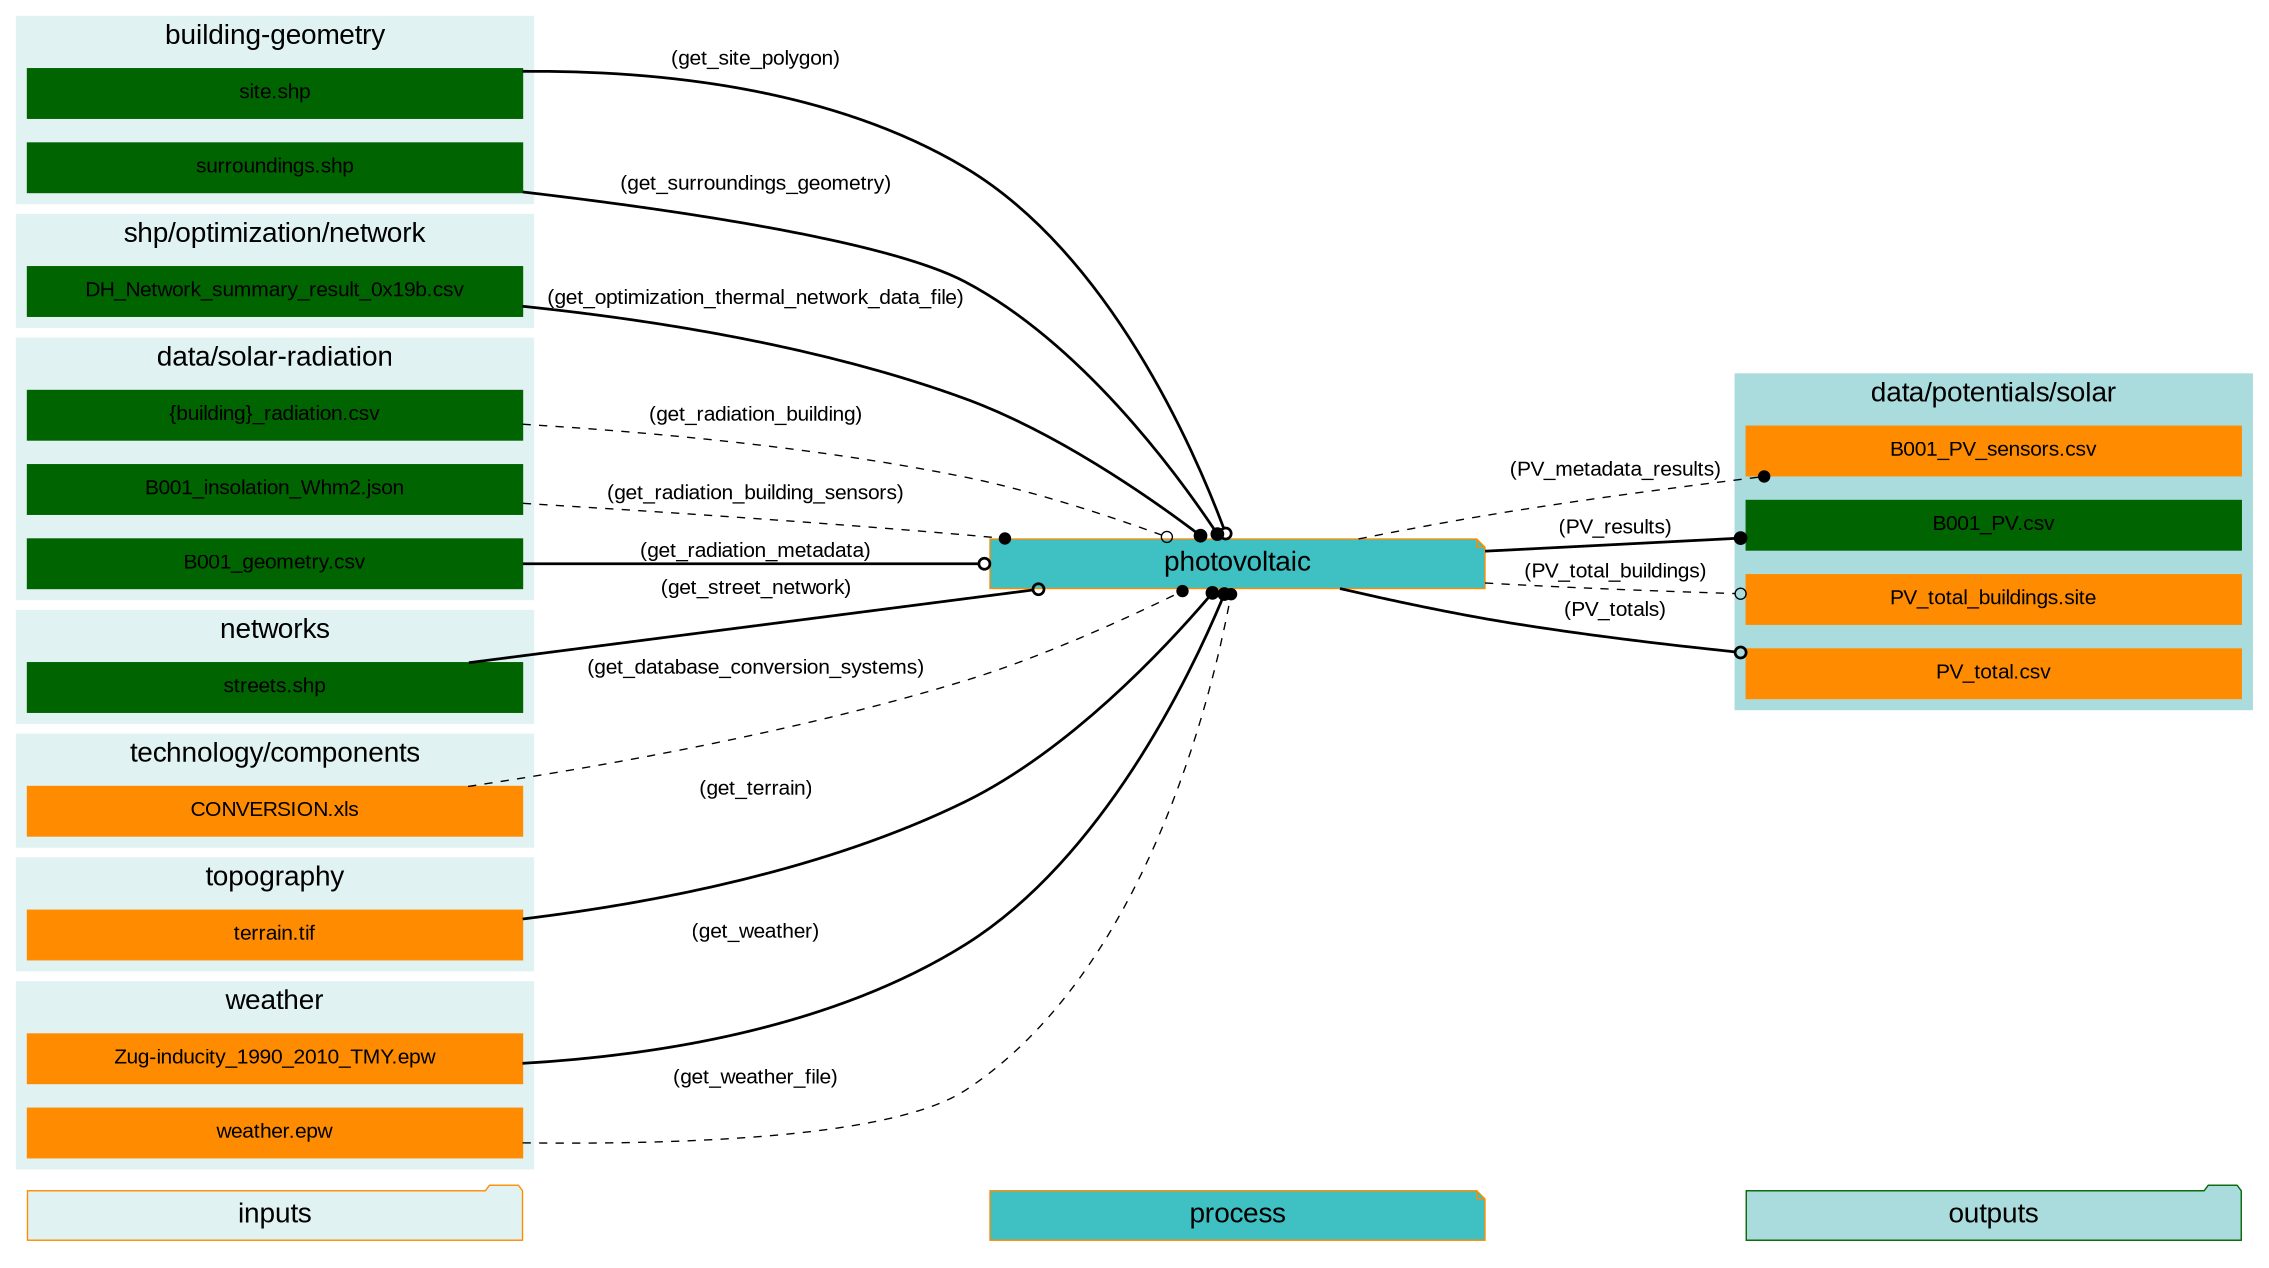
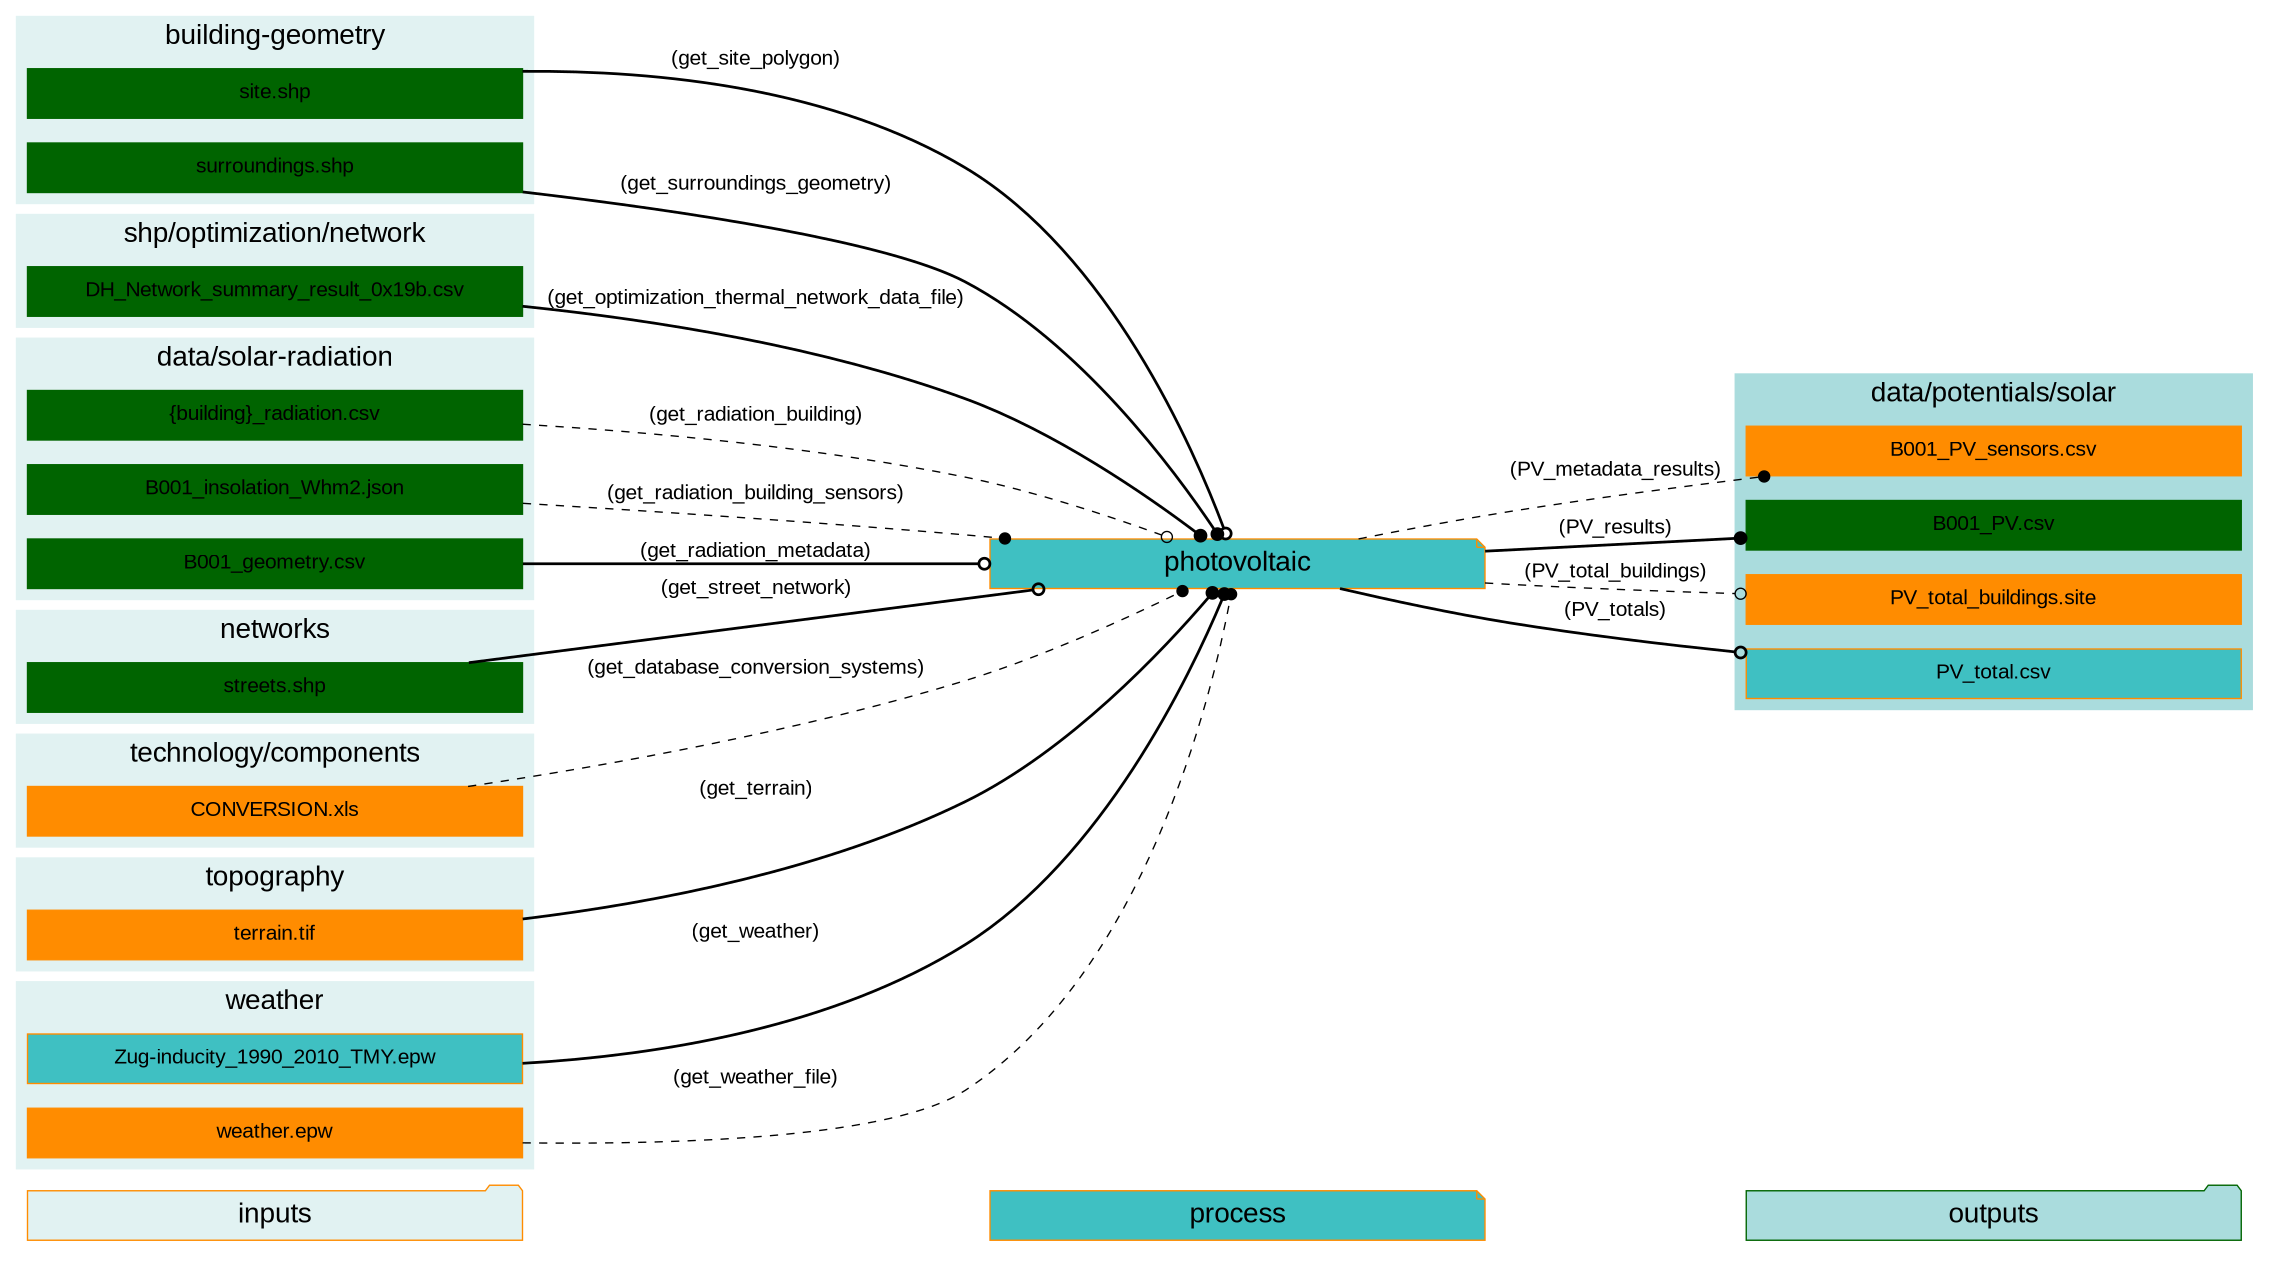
node "PV_total.csv": fillcolor darkorange -> #3fc0c2
node "Zug-inducity_1990_2010_TMY.epw": fillcolor darkorange -> #3fc0c2
